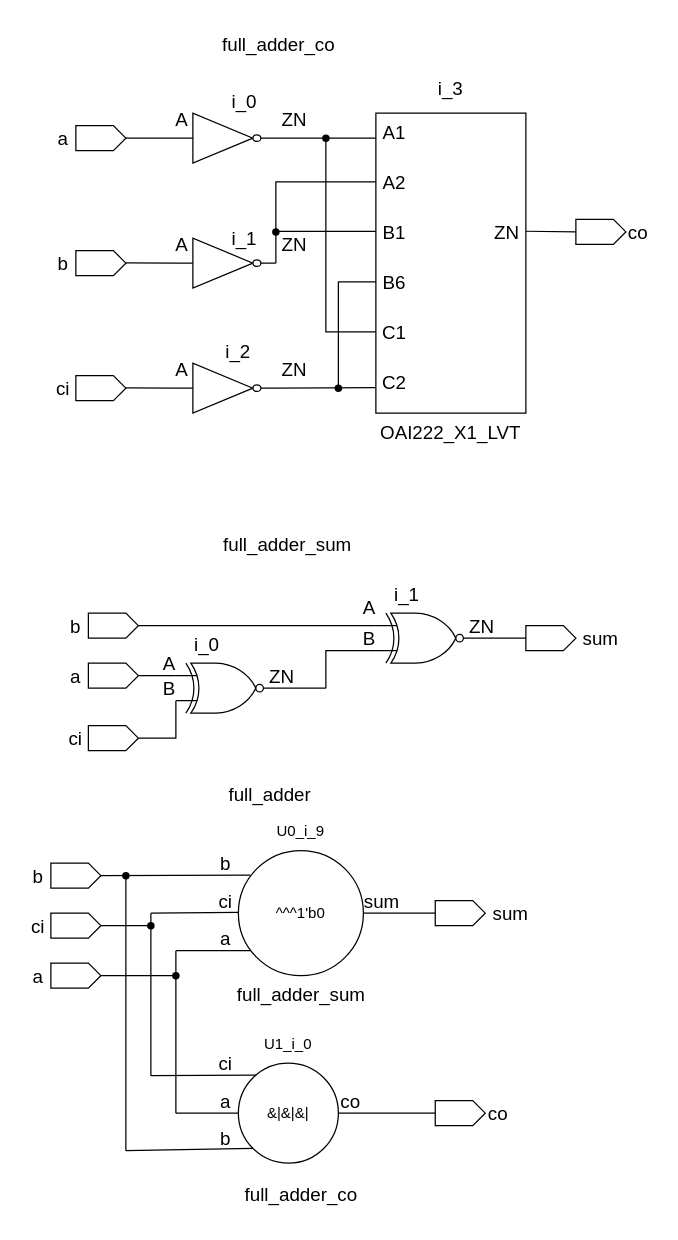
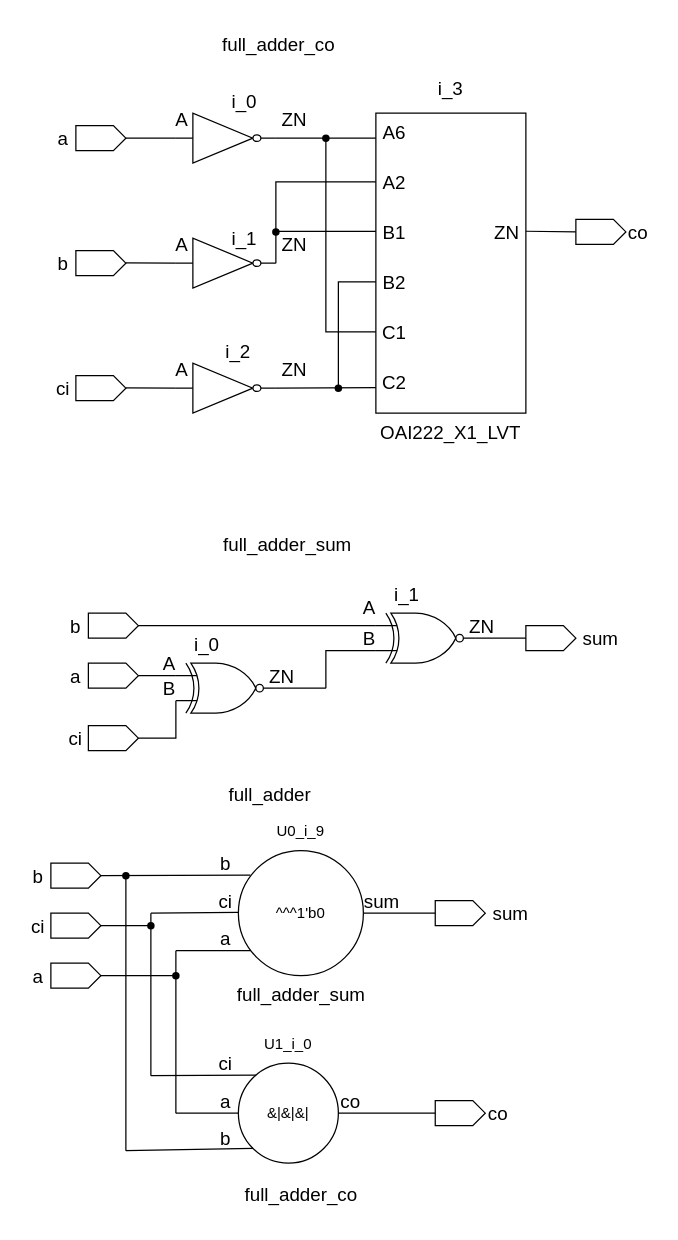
node "A1": label "A1" -> "A6"
node "B6": label "B6" -> "B2"
